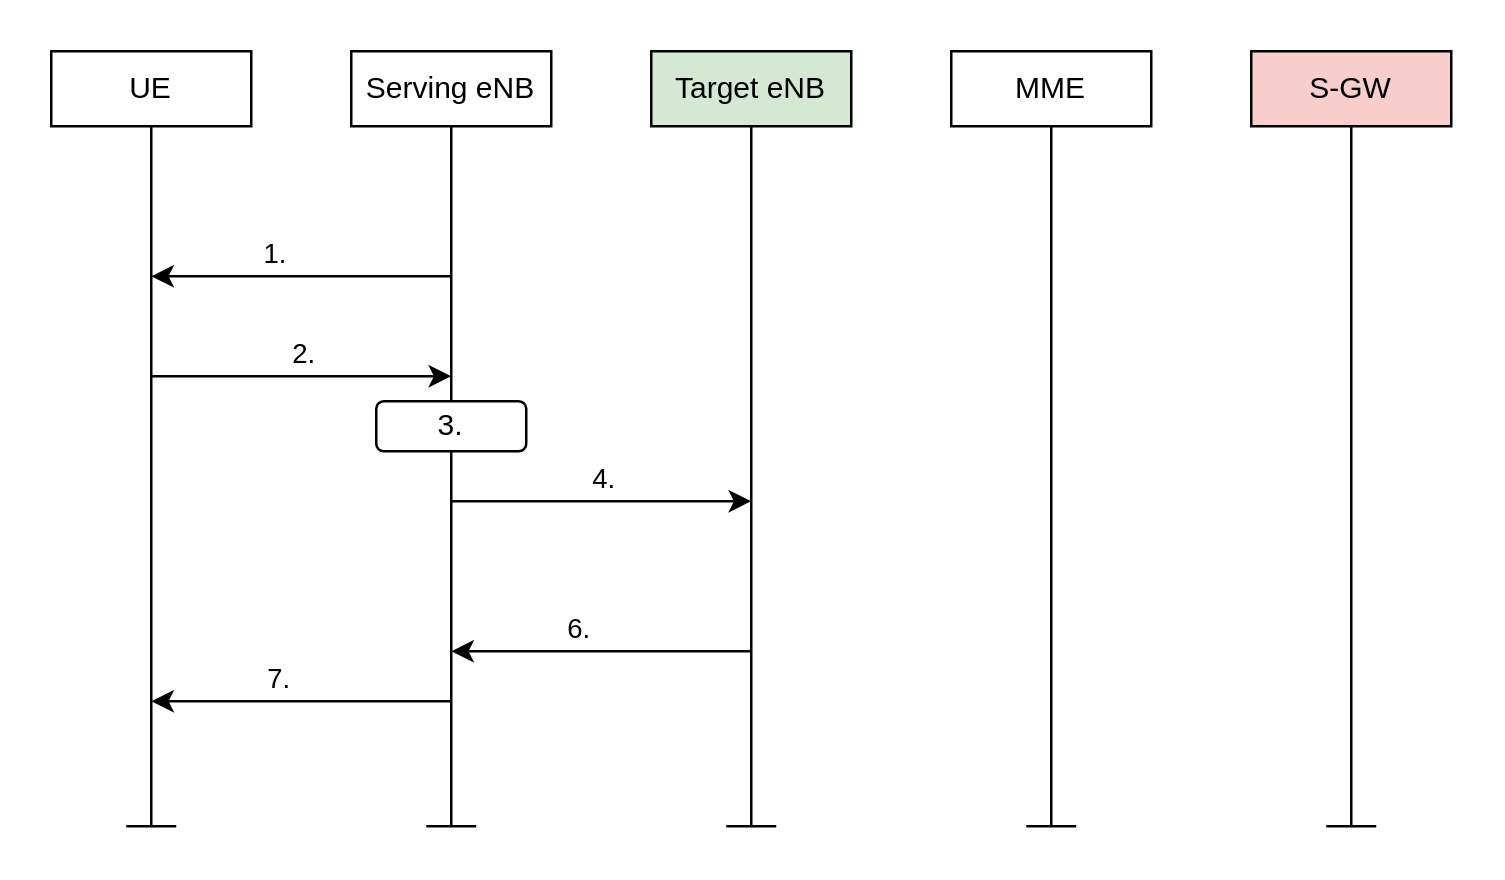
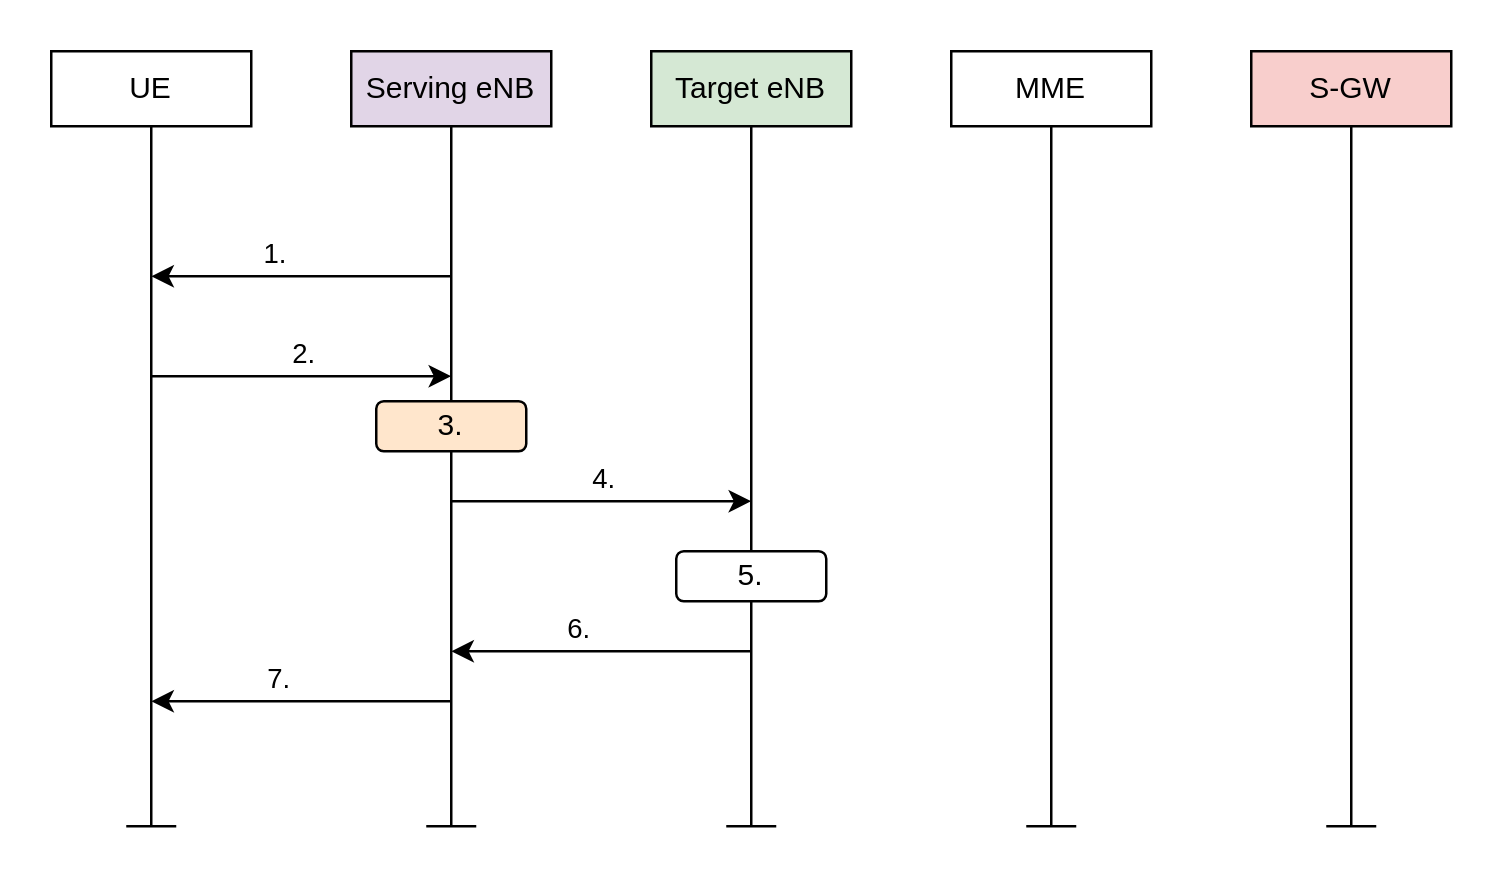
node "Serving eNB": fillcolor #ffffff -> #e1d5e7
node "3.": fillcolor #ffffff -> #ffe6cc
node "5.": added
